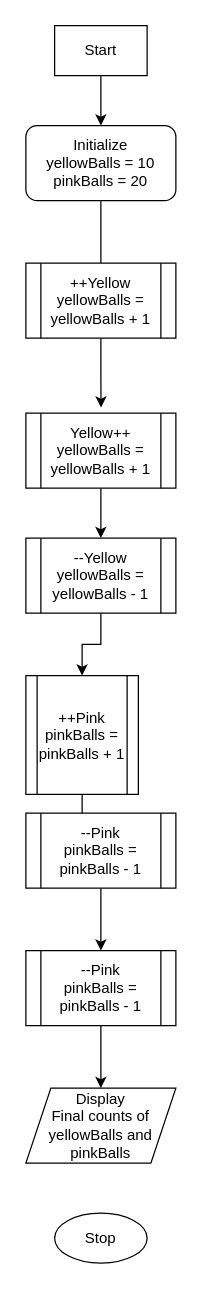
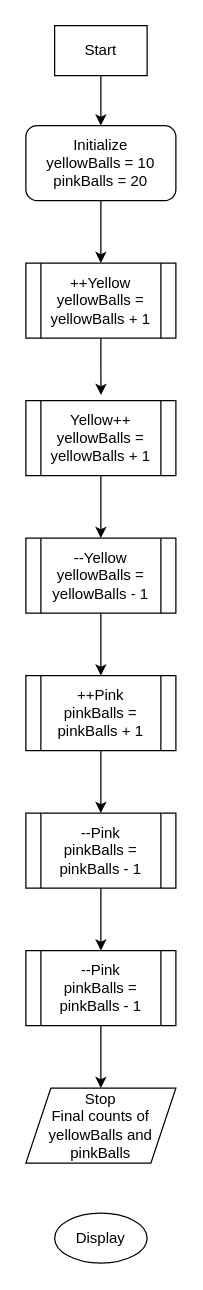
edge "Initialize yellowBalls = 10 pinkBalls = 20" -- "++Yellow yellowBalls = yellowBalls + 1": arrowhead none -> classic
node "Yellow++ yellowBalls = yellowBalls + 1": moved (101, 451) -> (101, 438)
node "++Pink pinkBalls = pinkBalls + 1": size 113x119 -> 150x75
node "Display Final counts of yellowBalls and pinkBalls": label "Display Final counts of yellowBalls and pinkBalls" -> "Stop Final counts of yellowBalls and pinkBalls"
node "Stop": label "Stop" -> "Display"
